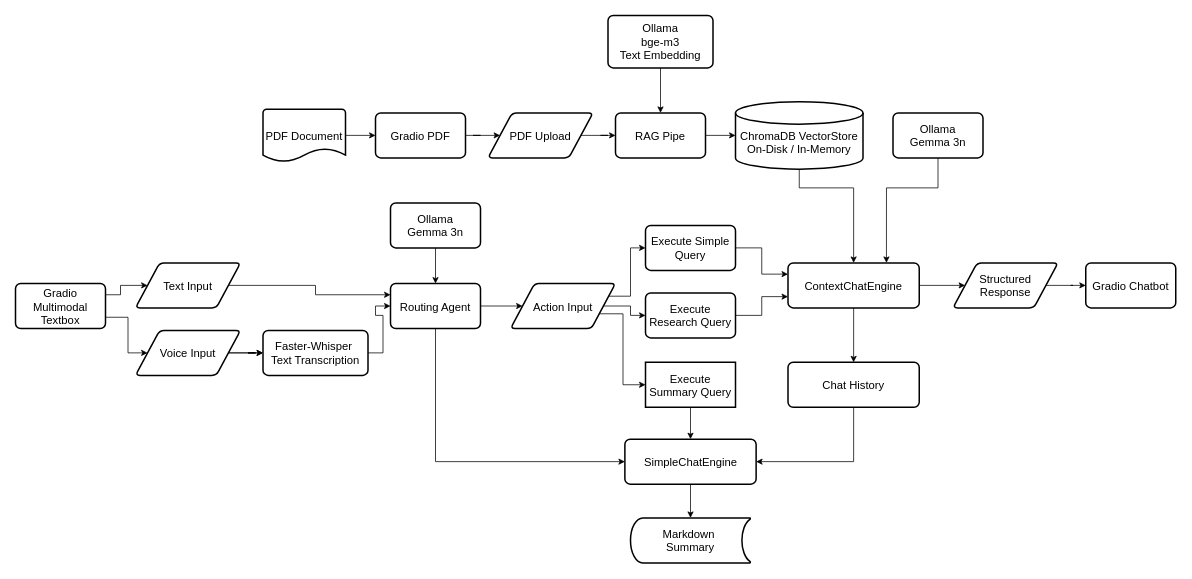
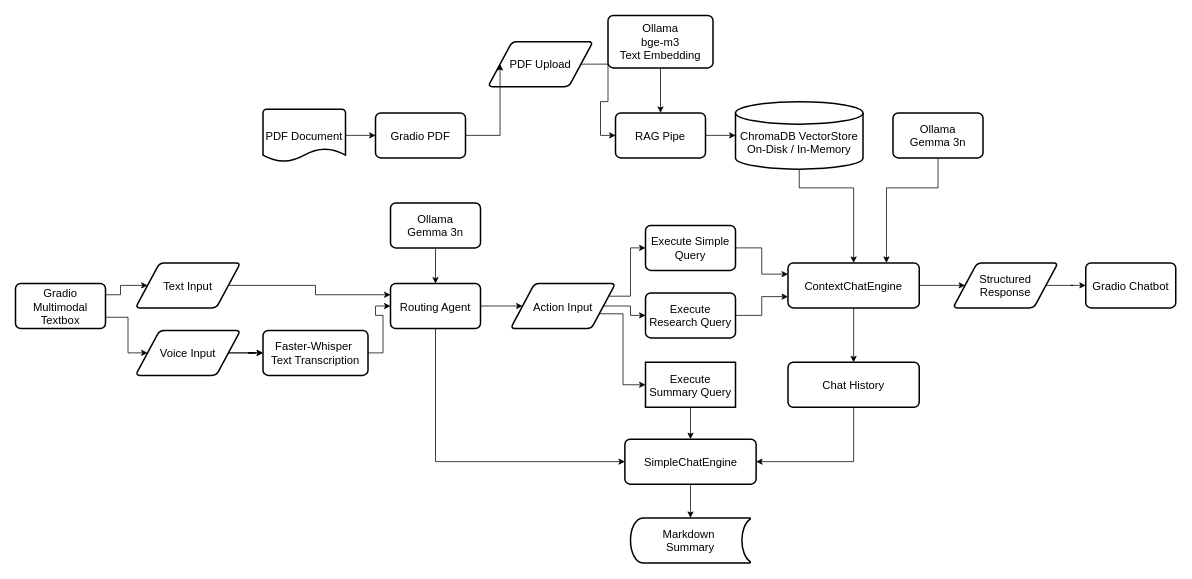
node "PDF Upload": moved (540, 135) -> (540, 64)
